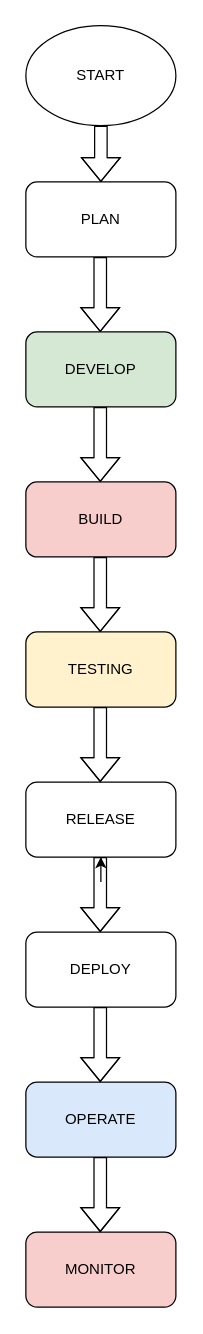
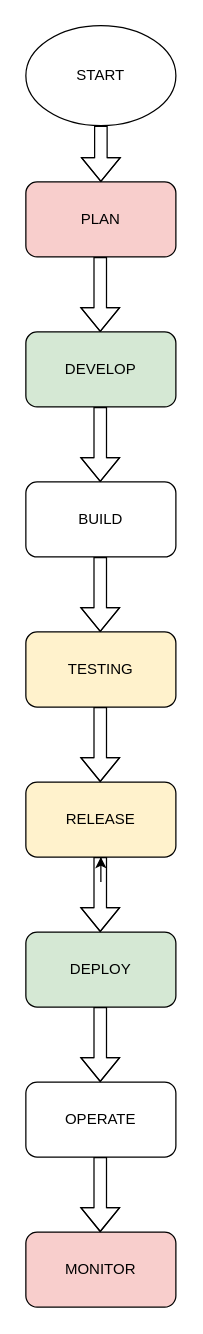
node "PLAN": fillcolor #ffffff -> #f8cecc
node "BUILD": fillcolor #f8cecc -> #ffffff
node "RELEASE": fillcolor #ffffff -> #fff2cc
node "DEPLOY": fillcolor #ffffff -> #d5e8d4
node "OPERATE": fillcolor #dae8fc -> #ffffff
